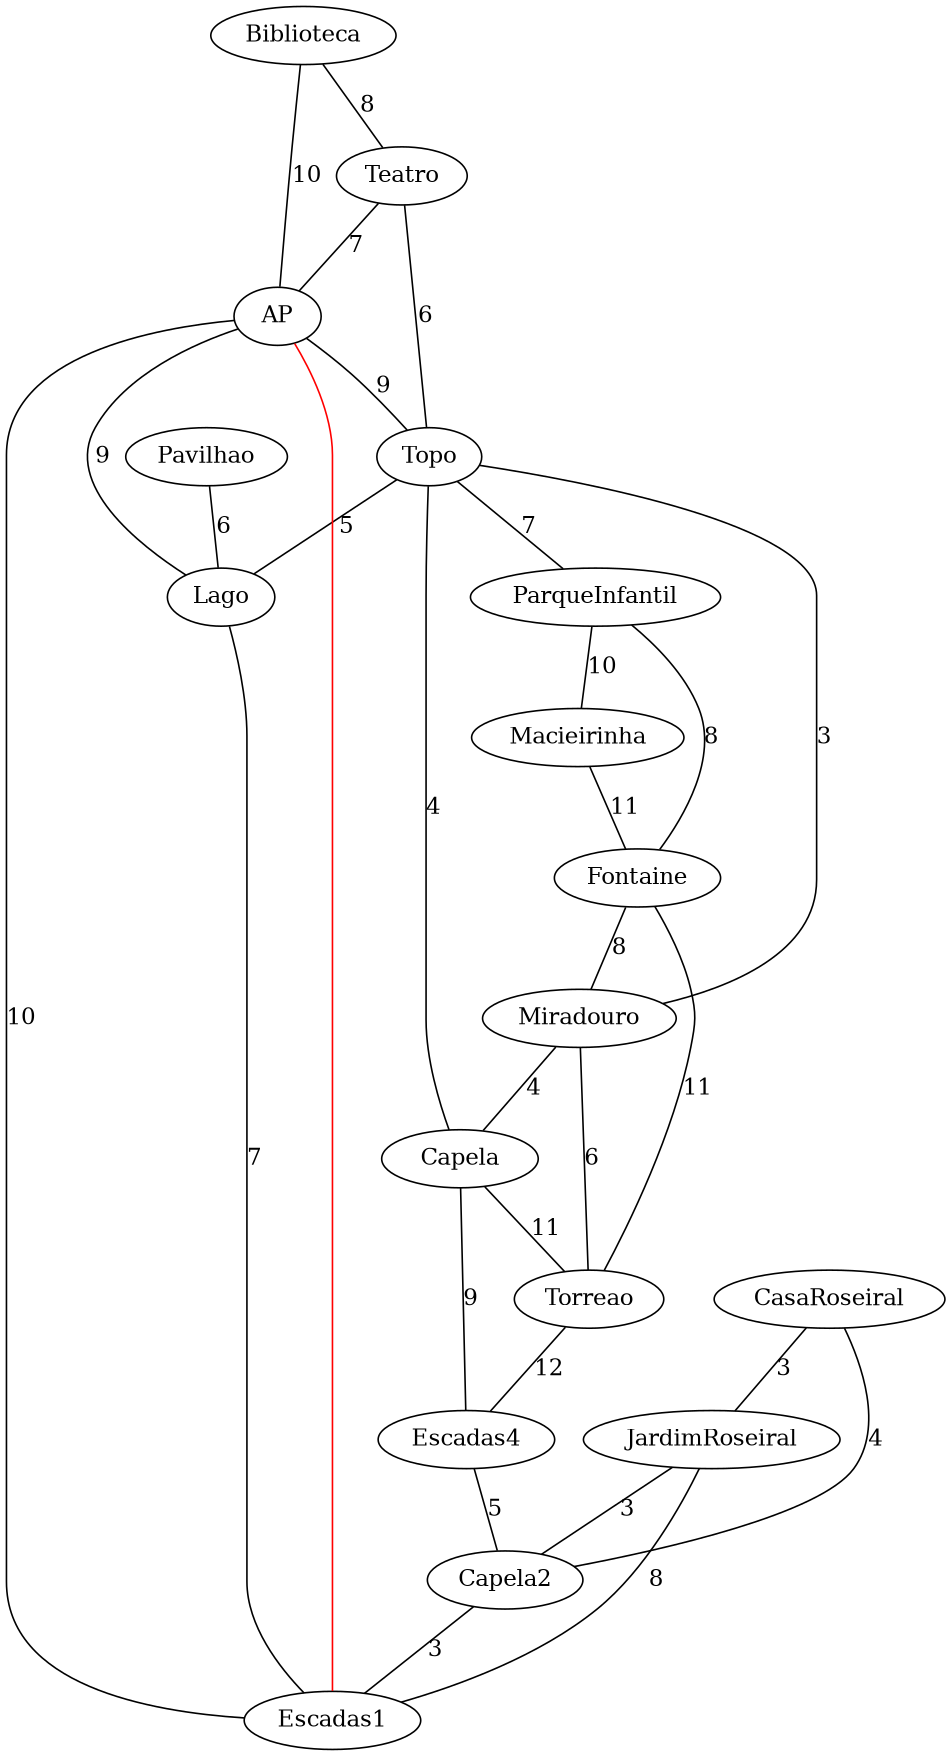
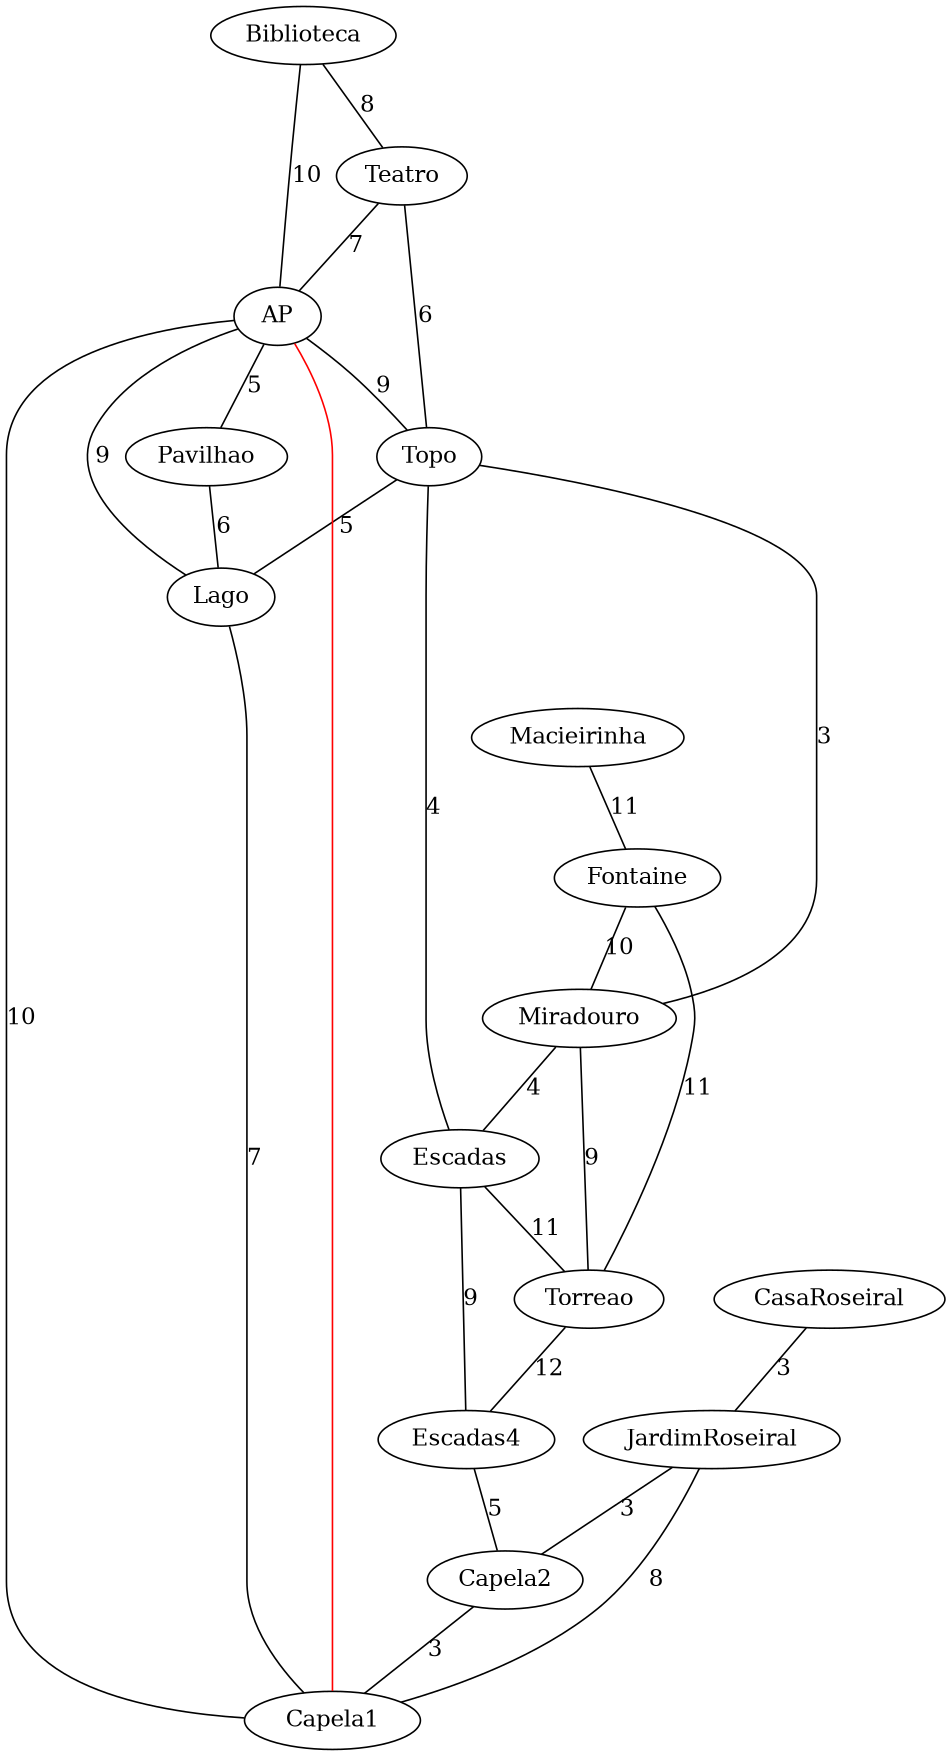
edge "AP" -- "Pavilhao": added, label "5"
node "ParqueInfantil": removed
edge "Fontaine" -- "Miradouro": label "8" -> "10"
node "Capela": label "Capela" -> "Escadas"
edge "Miradouro" -- "Torreao": label "6" -> "9"
edge "CasaRoseiral" -- "Capela2": removed, label "4"
node "Escadas1": label "Escadas1" -> "Capela1"
